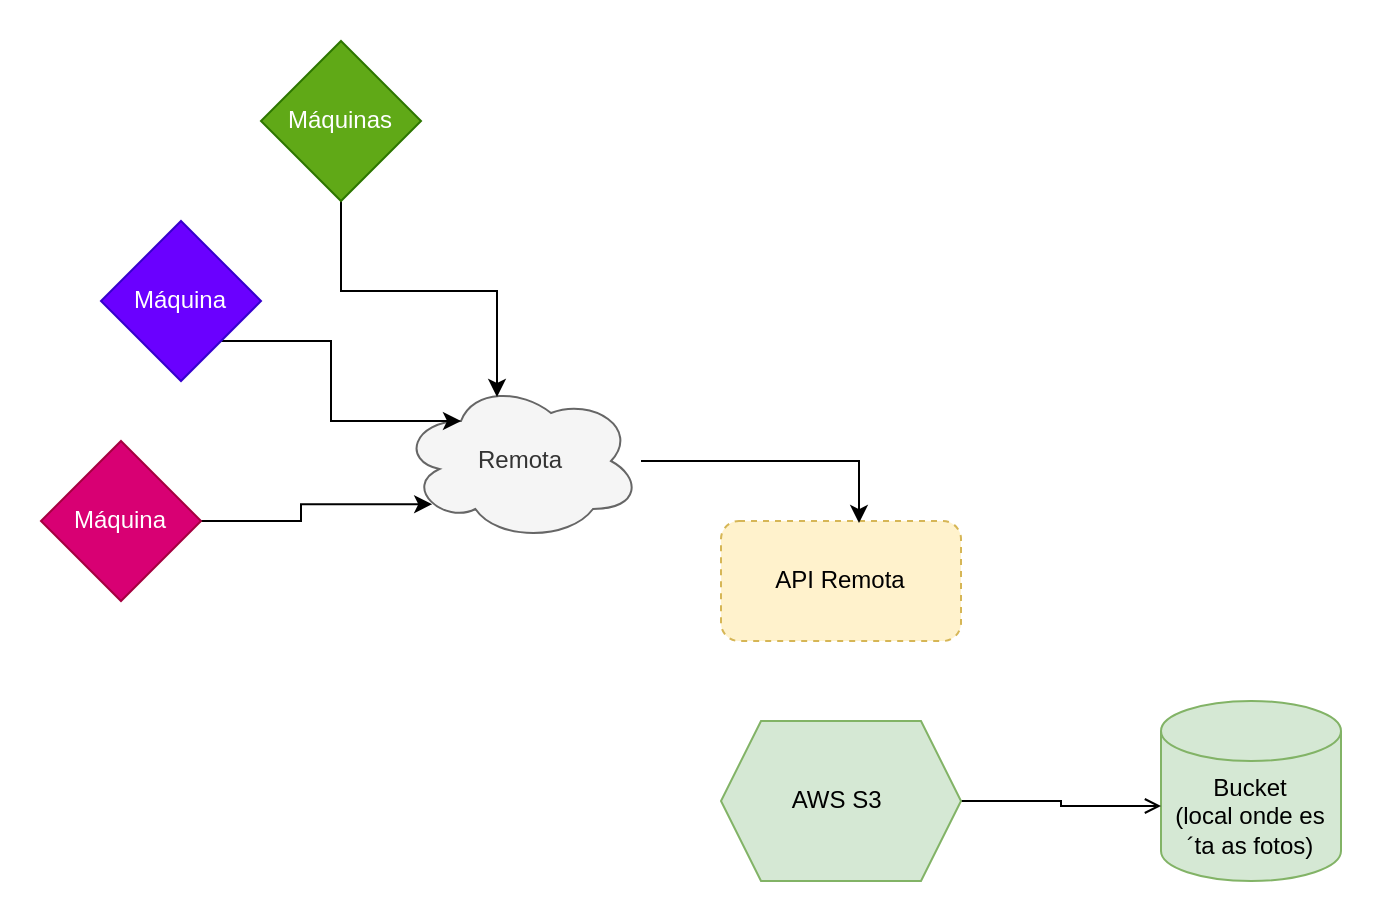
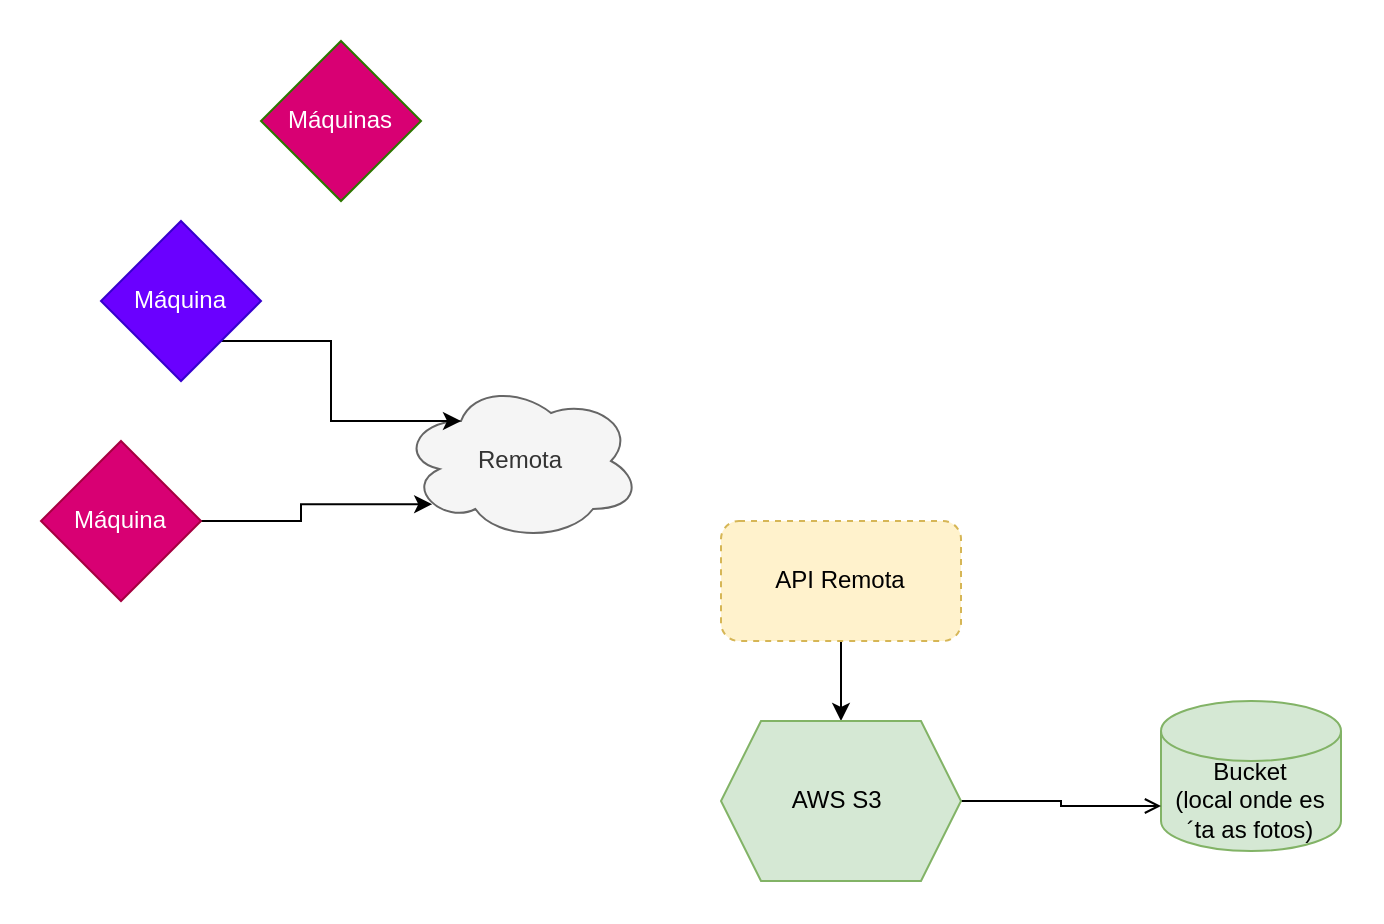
node "Máquinas": fillcolor #60a917 -> #d80073
edge "Máquinas" -> "Remota": removed
edge "Remota" -> "API Remota": removed
edge "API Remota" -> "AWS S3": added
node "Bucket (local onde es´ta as fotos)": size 180x180 -> 180x150
